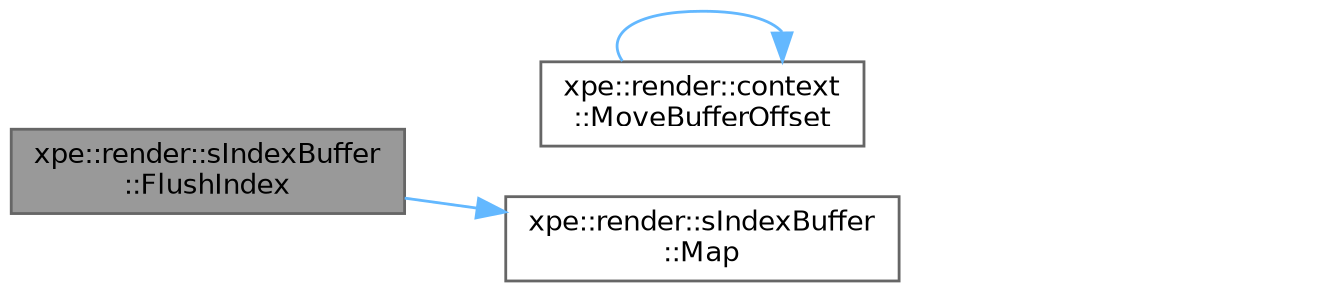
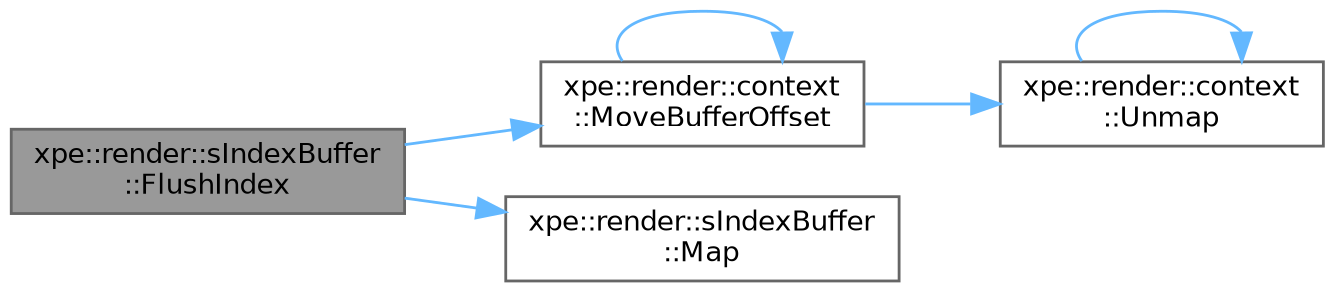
node "xpe::render::context ::Unmap": added
edge "xpe::render::sIndexBuffer ::FlushIndex" -> "xpe::render::context ::MoveBufferOffset": added
